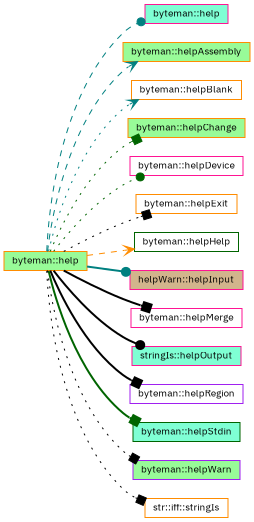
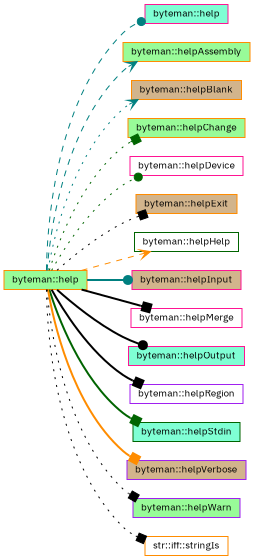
node "byteman::helpBlank": fillcolor white -> tan
node "byteman::helpExit": fillcolor white -> tan
node "helpWarn::helpInput": label "helpWarn::helpInput" -> "byteman::helpInput"
node "stringIs::helpOutput": label "stringIs::helpOutput" -> "byteman::helpOutput"
node "byteman::helpVerbose": added
